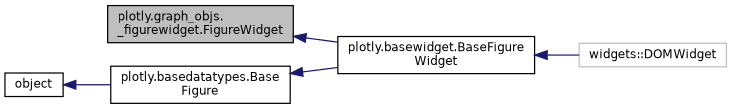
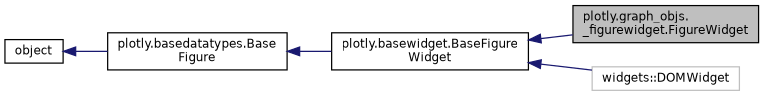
edge "plotly.basewidget.BaseFigure Widget" -> "plotly.graph_objs. _figurewidget.FigureWidget": reversed
